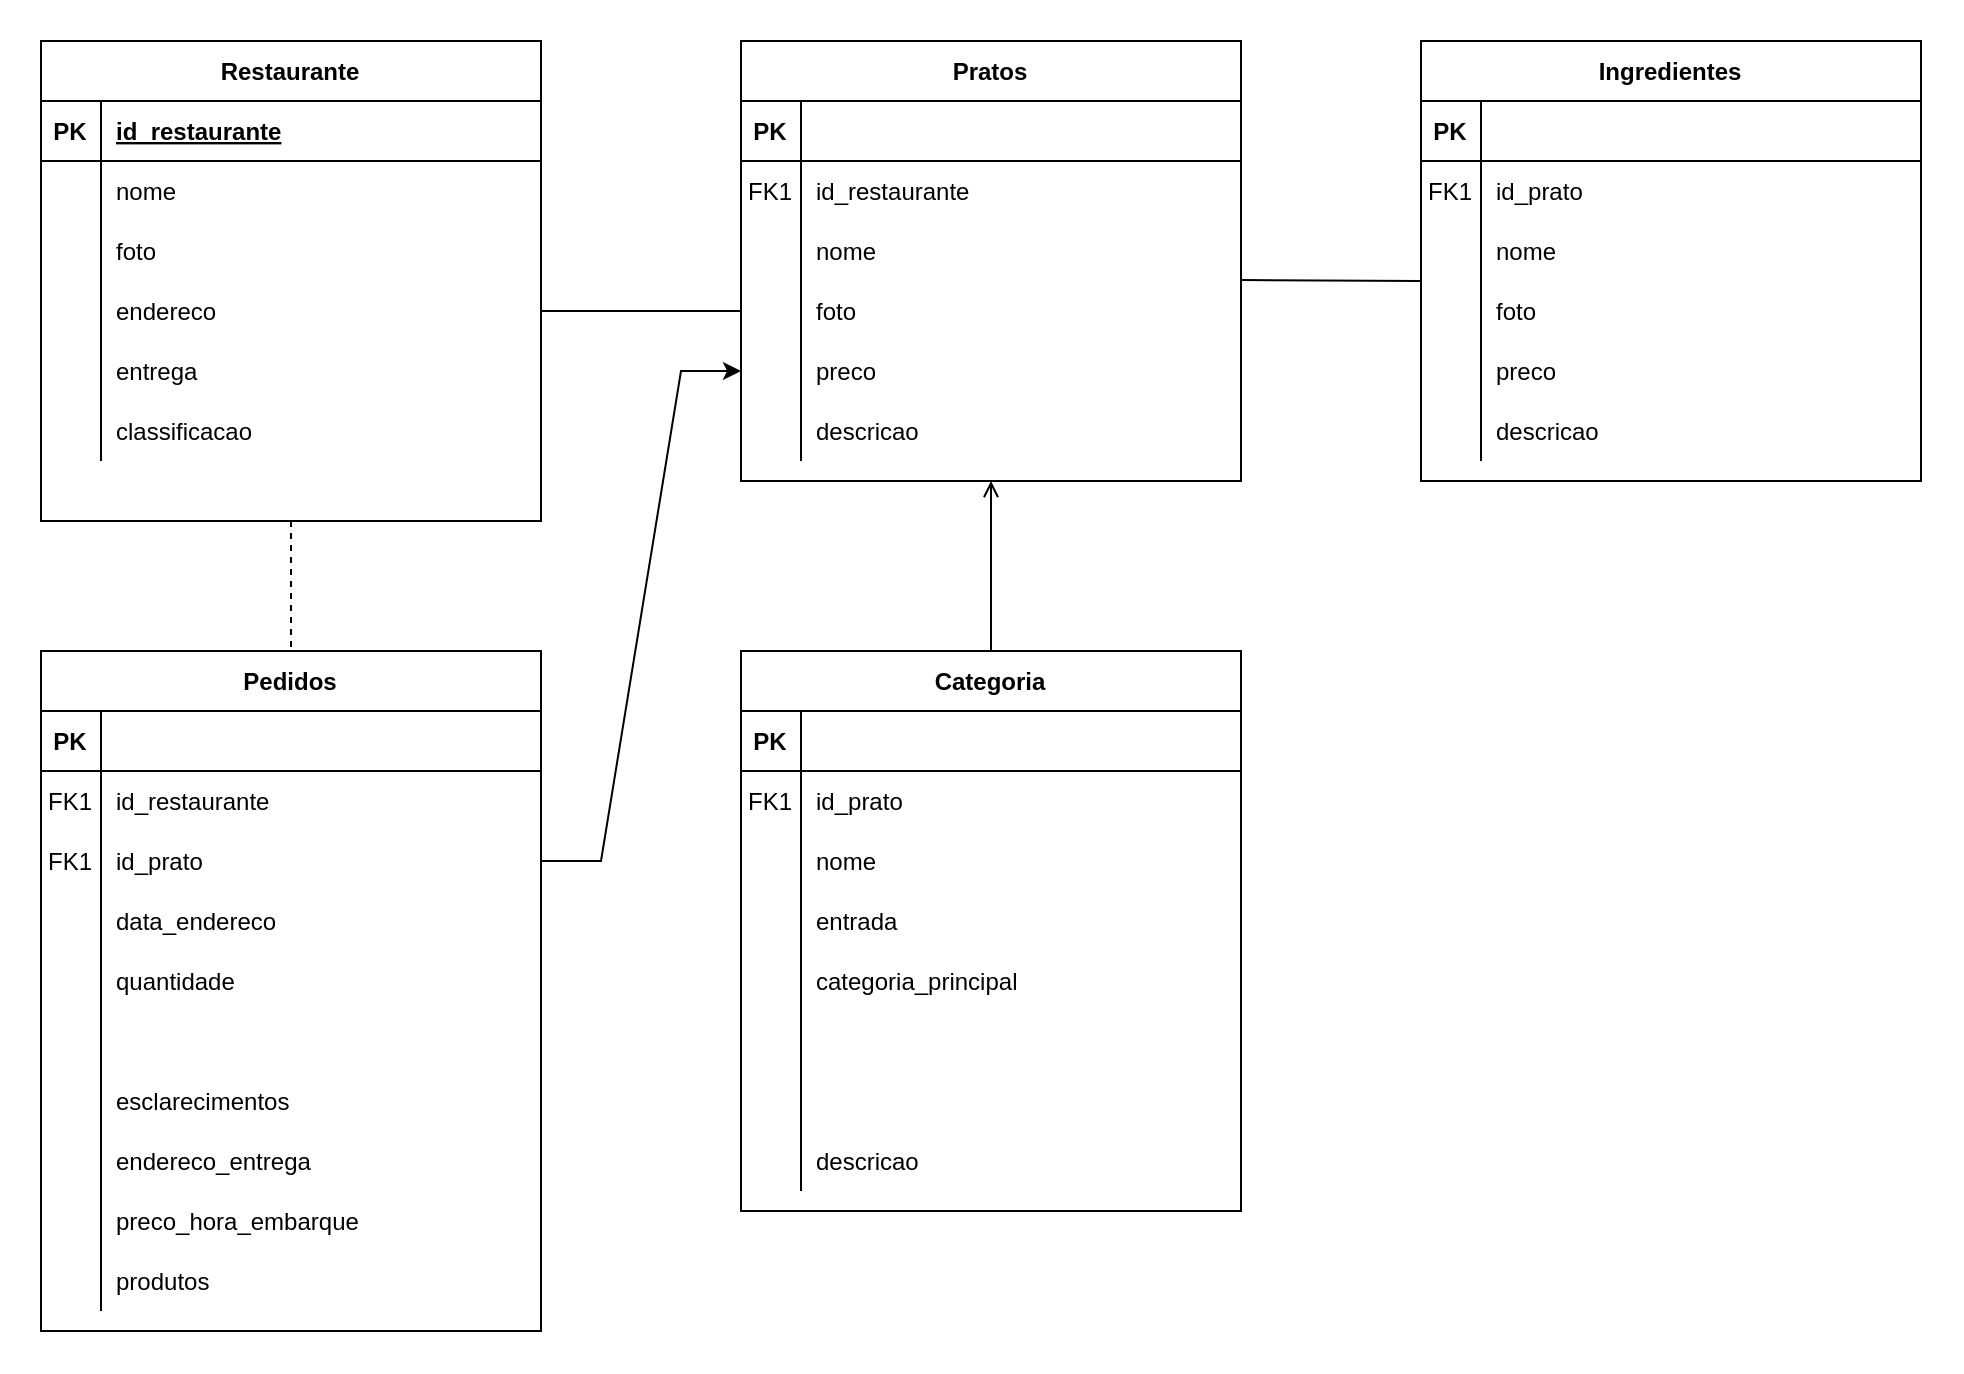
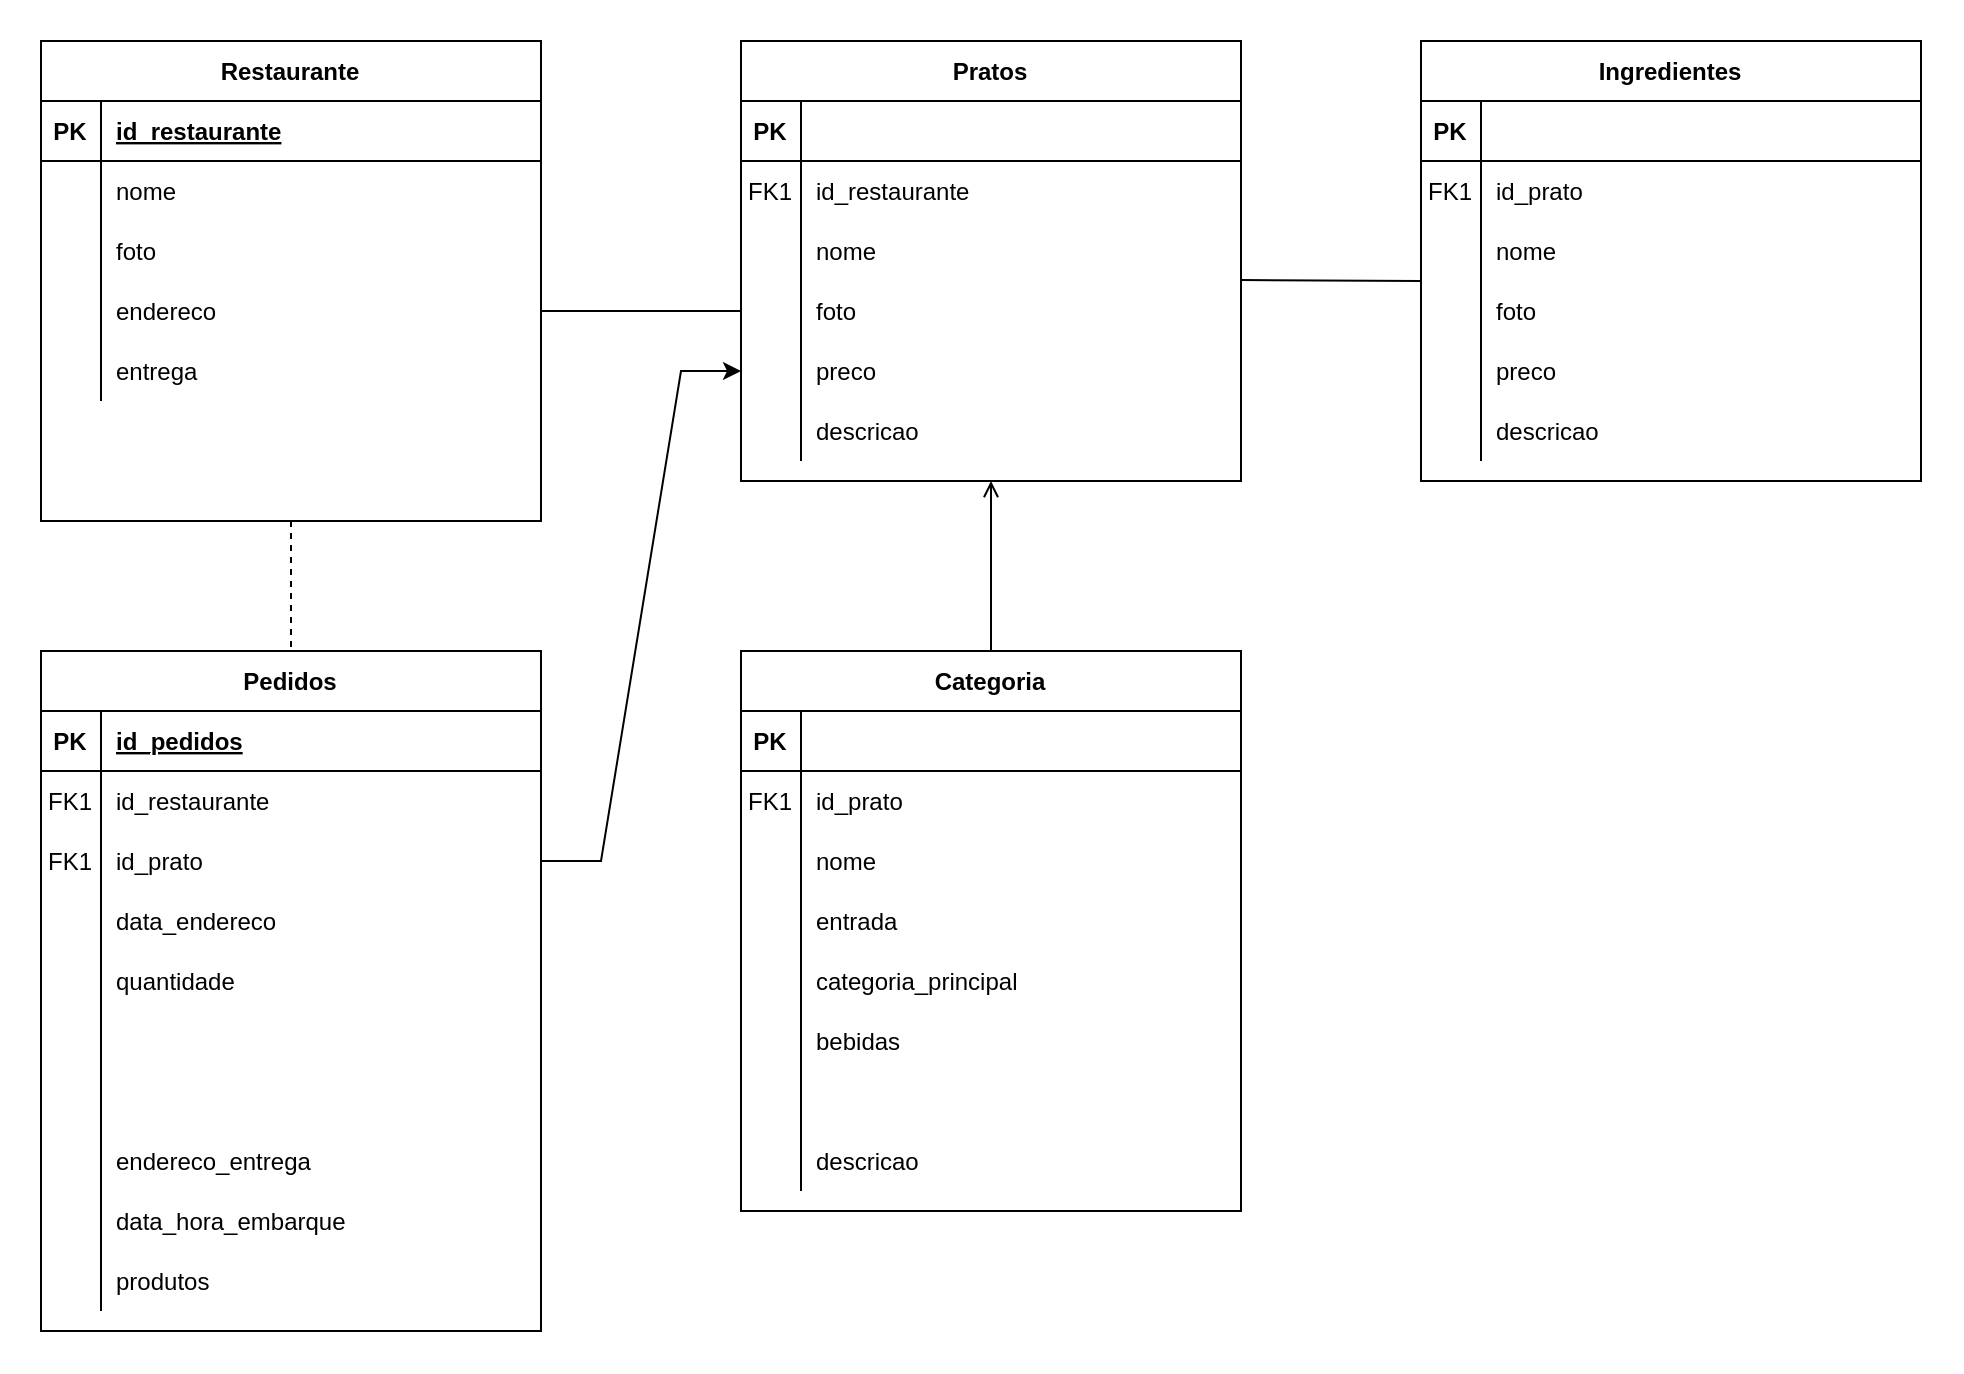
node "classificacao": removed
node "id_pedidos": added
node "bebidas": added
node "esclarecimentos": removed
node "preco_hora_embarque": label "preco_hora_embarque" -> "data_hora_embarque"
